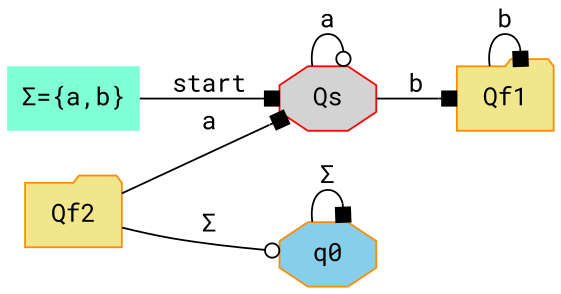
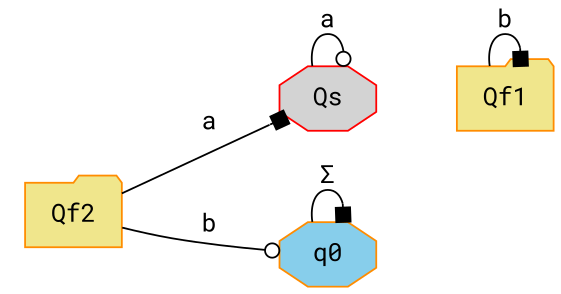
node "Σ={a,b}": removed
edge "Qs" -> "Qf1": removed, label "b"
edge "Qf2" -> "q0": label "Σ" -> "b"
